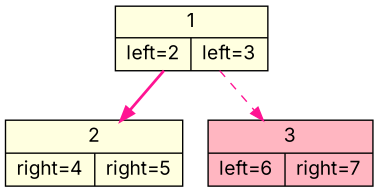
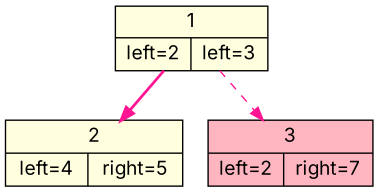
node "2": text "right=4" -> "left=4"
node "3": text "left=6" -> "left=2"
